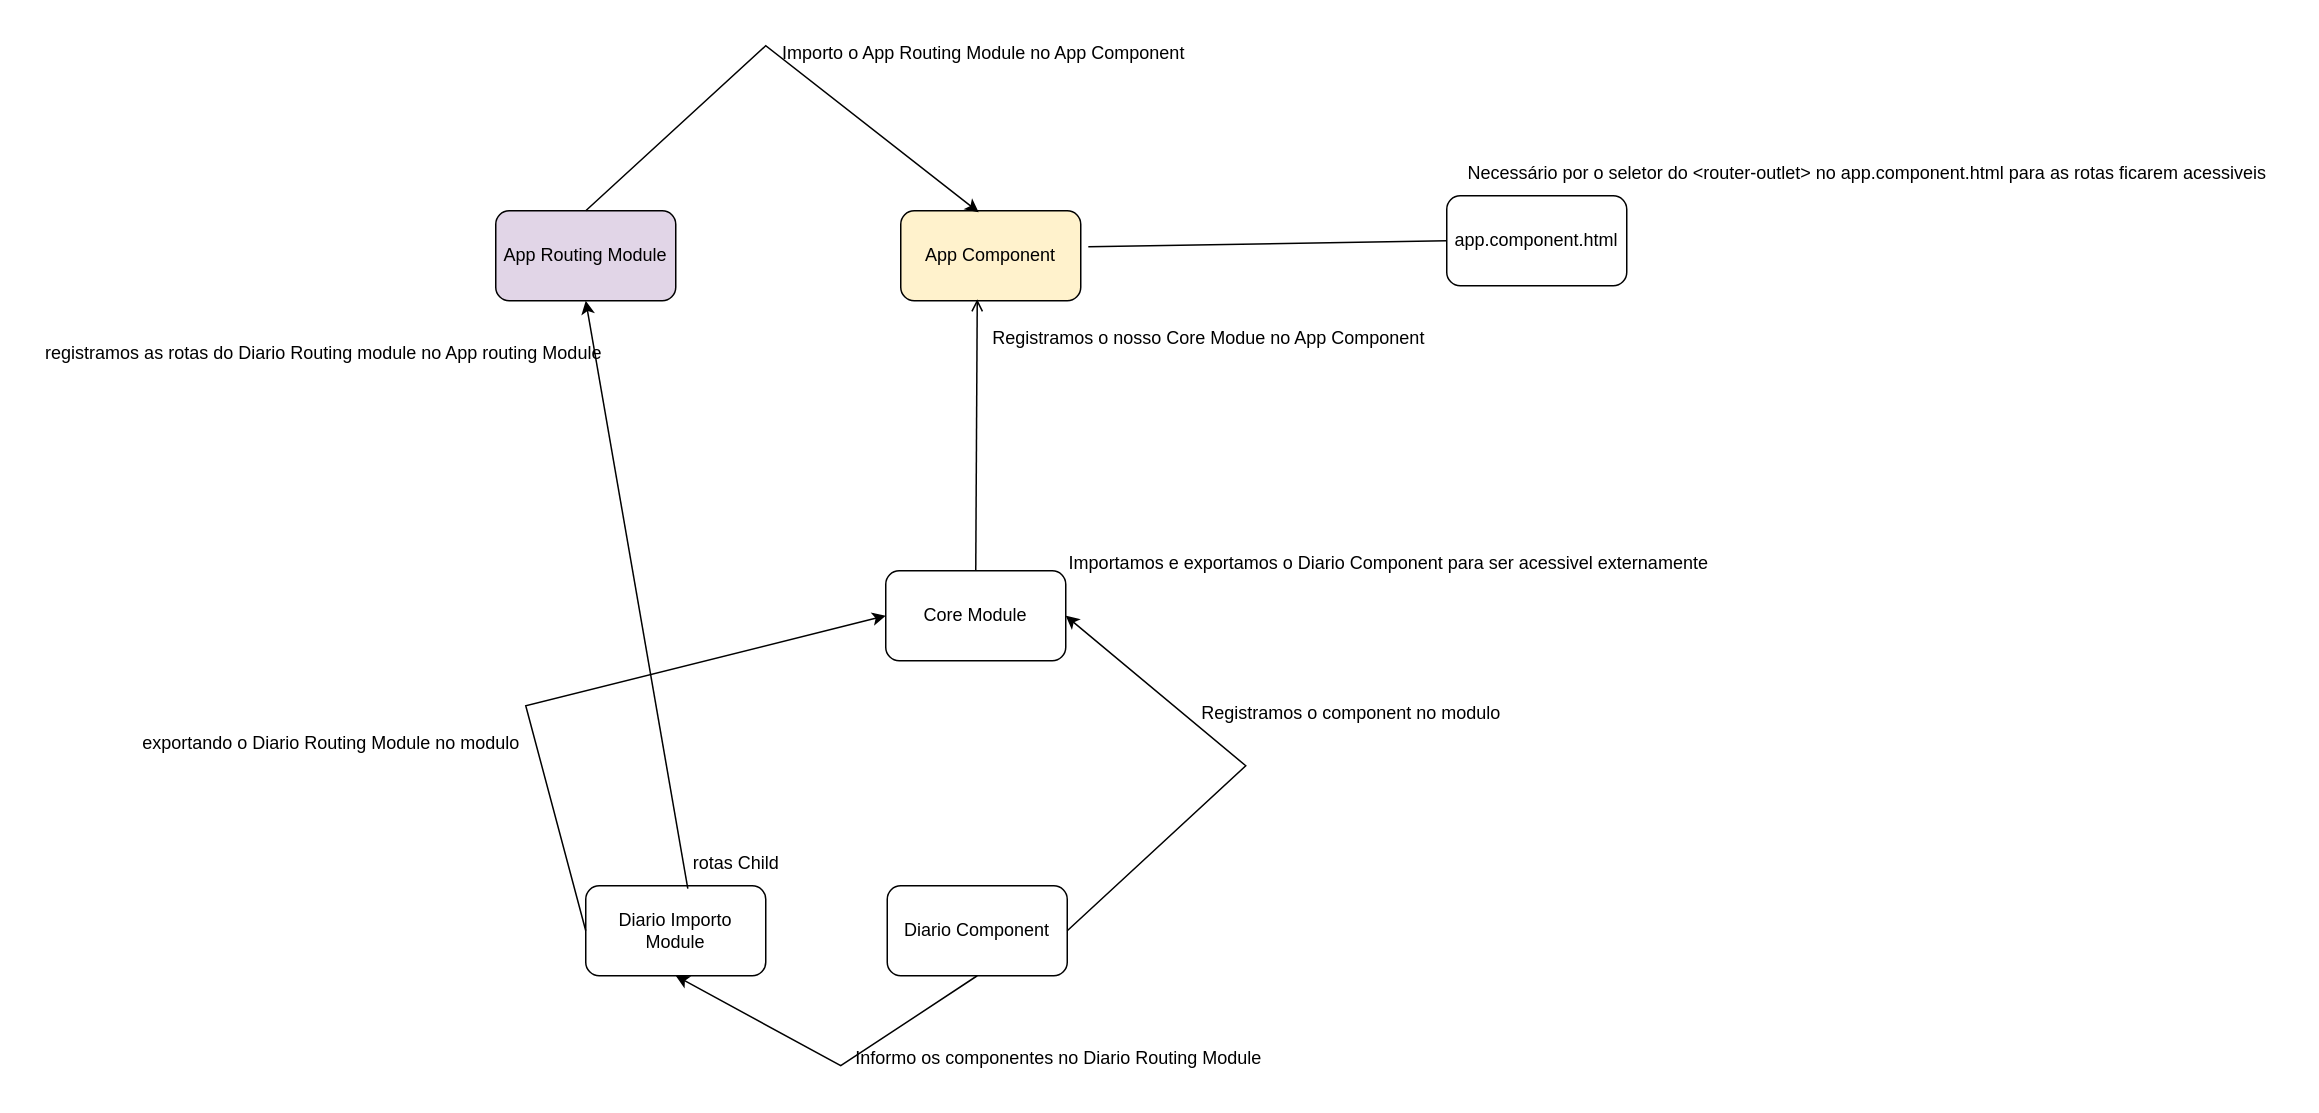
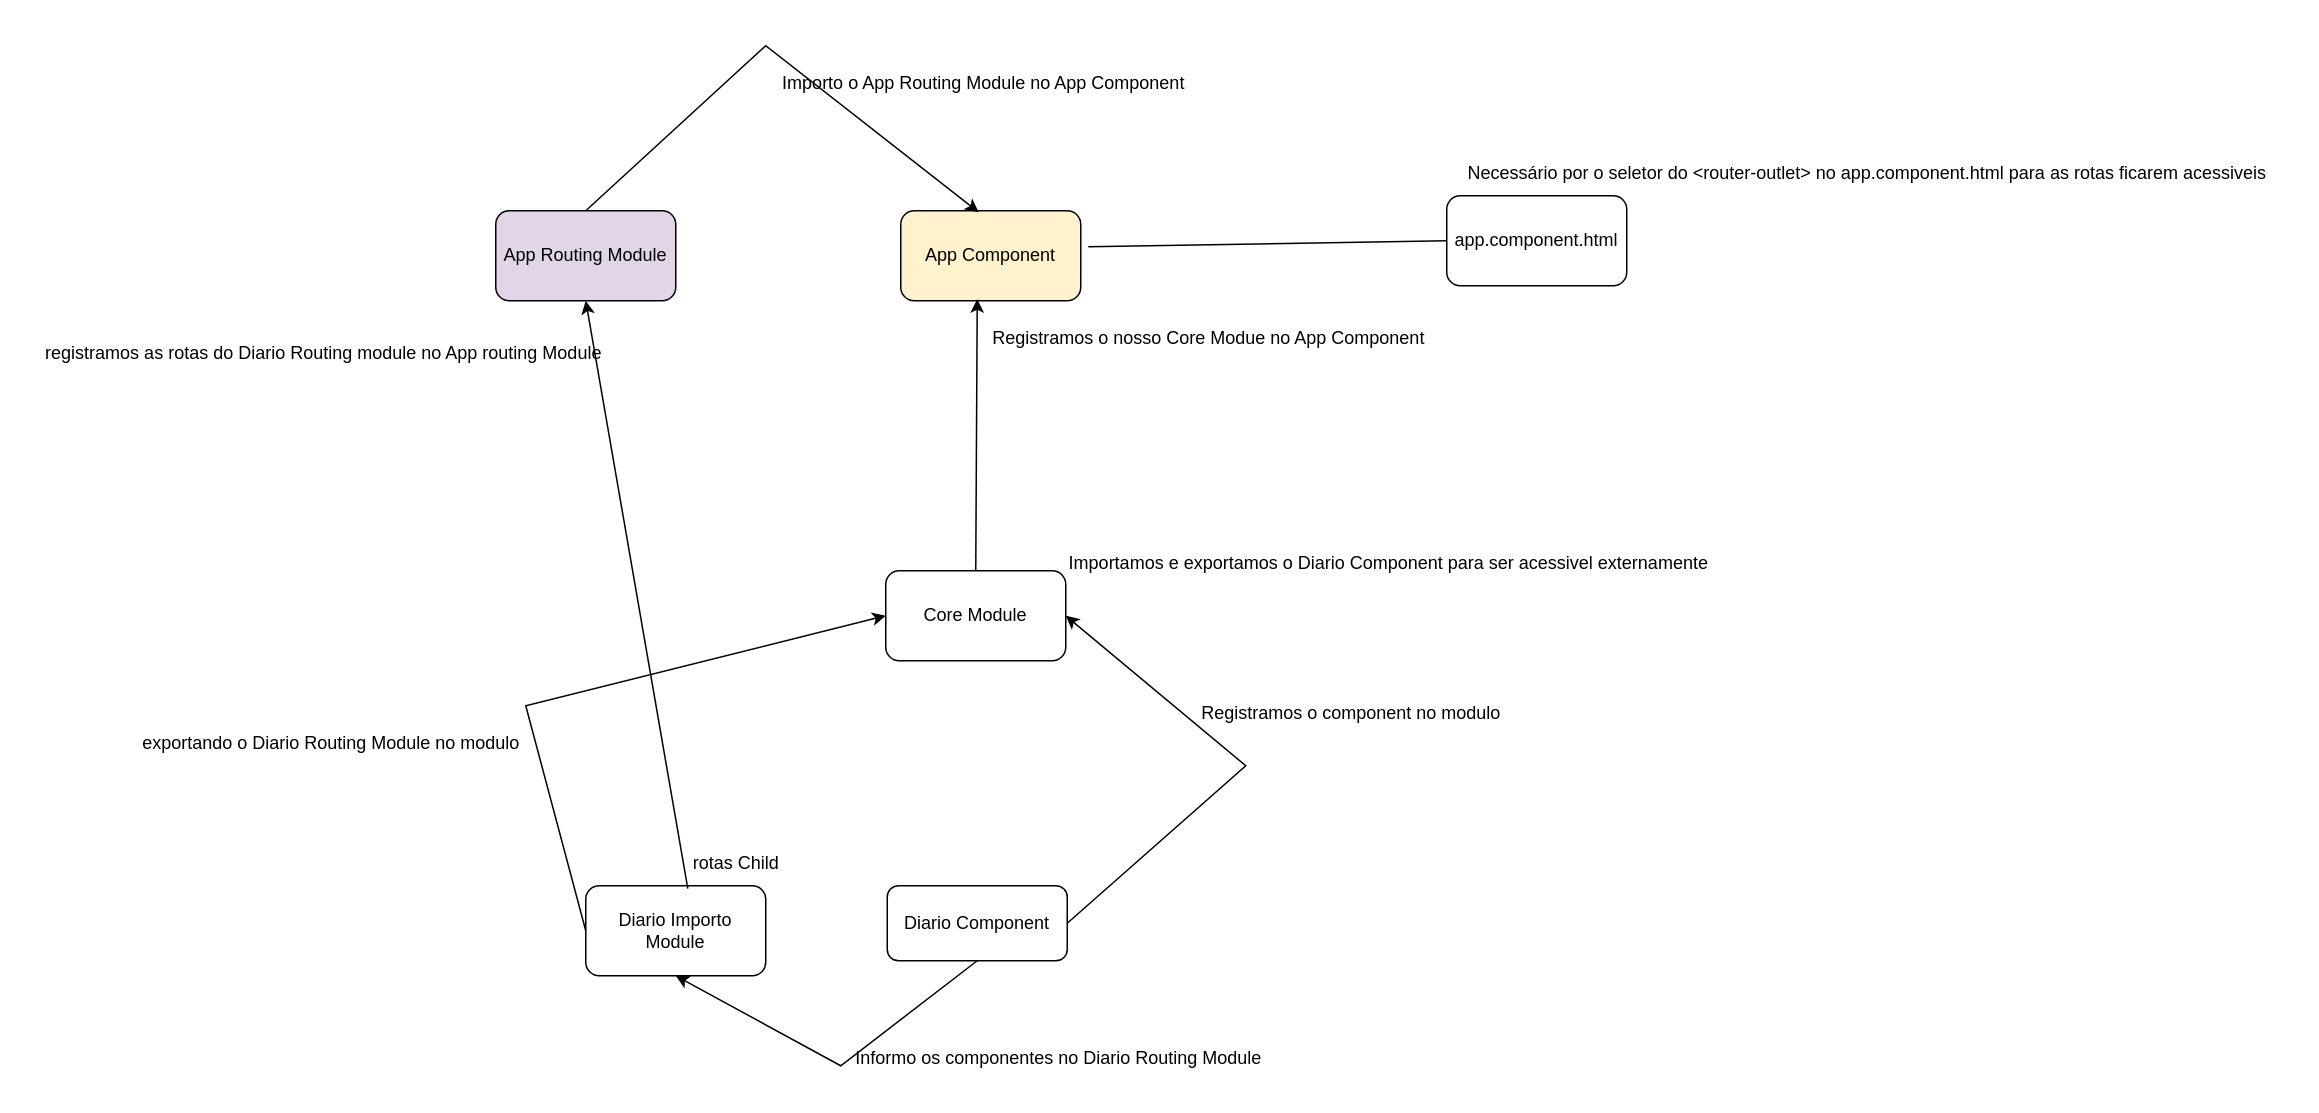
node "Importo o App Routing Module no App Component": moved (983, 53) -> (983, 83)
edge "Core Module" -> "App Component": arrowhead open -> classic
node "Diario Component": size 180x90 -> 180x75
